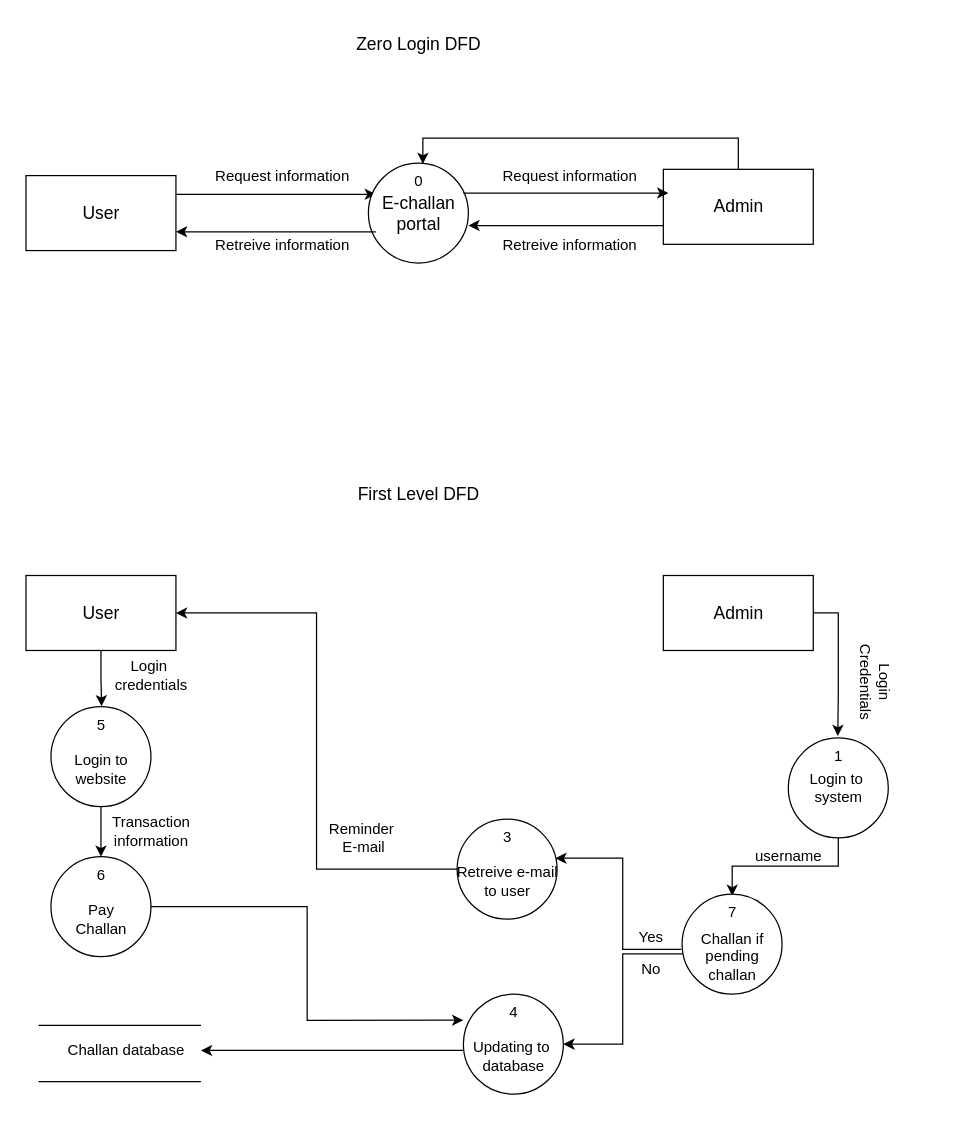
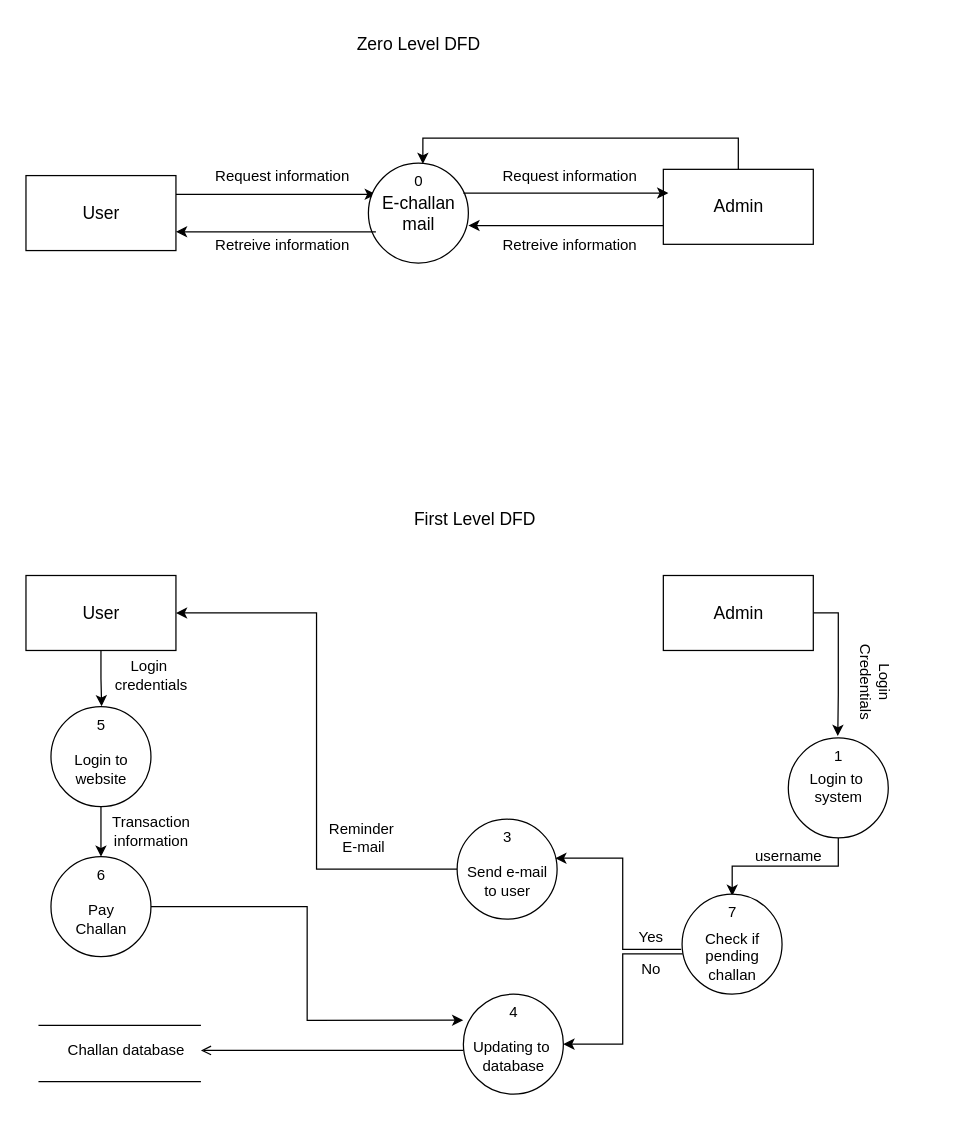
node "Zero Login DFD": label "Zero Login DFD" -> "Zero Level DFD"
node "E-challan portal": label "E-challan portal" -> "E-challan mail"
node "First Level DFD": moved (418, 494) -> (474, 519)
node "Retreive e-mail to user": label "Retreive e-mail to user" -> "Send e-mail to user"
node "Challan if pending challan": label "Challan if pending challan" -> "Check if pending challan"
edge "Updating to database" -> "Challan database": arrowhead classic -> open
